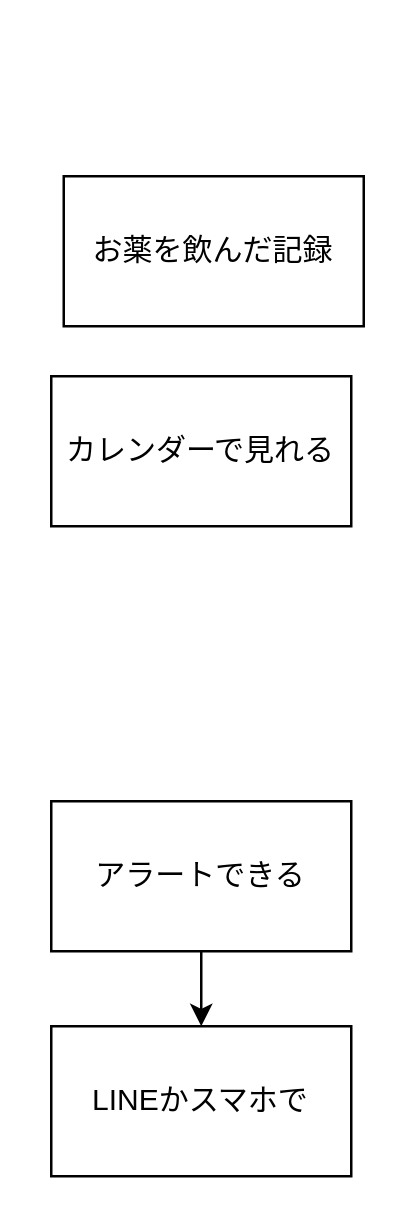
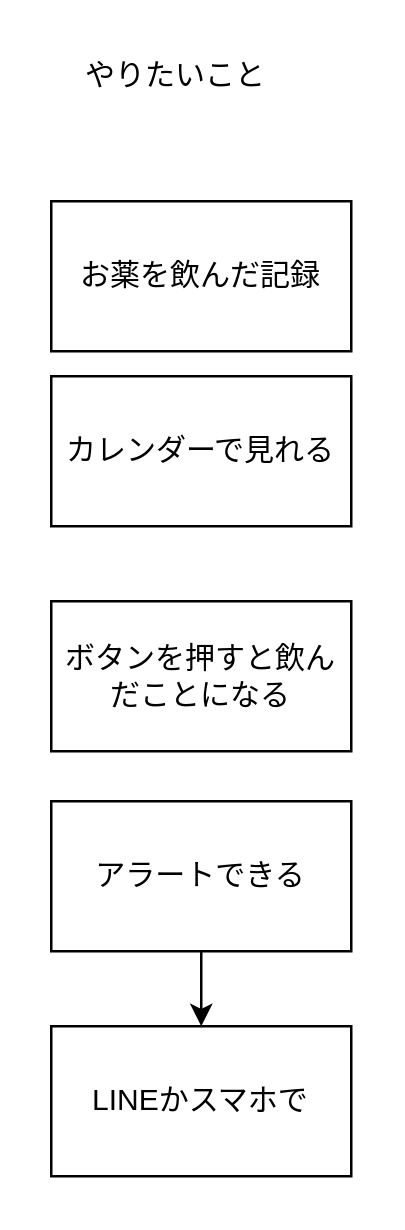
node "やりたいこと": added
node "お薬を飲んだ記録": moved (214, 251) -> (201, 276)
node "ボタンを押すと飲んだことになる": added
